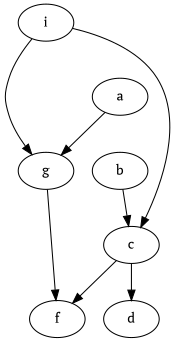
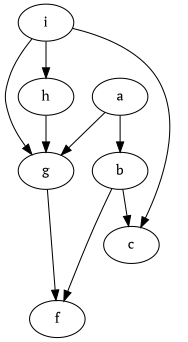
node "h": added
edge "a" -> "b": added
edge "c" -> "f": now "b" -> "f"
node "d": removed
